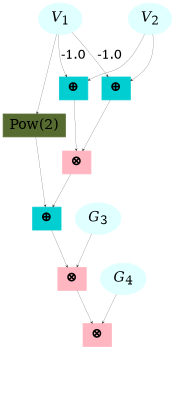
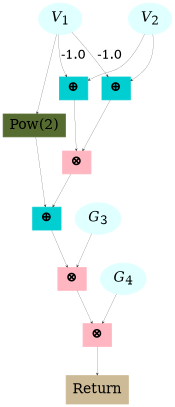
node "Return": added
